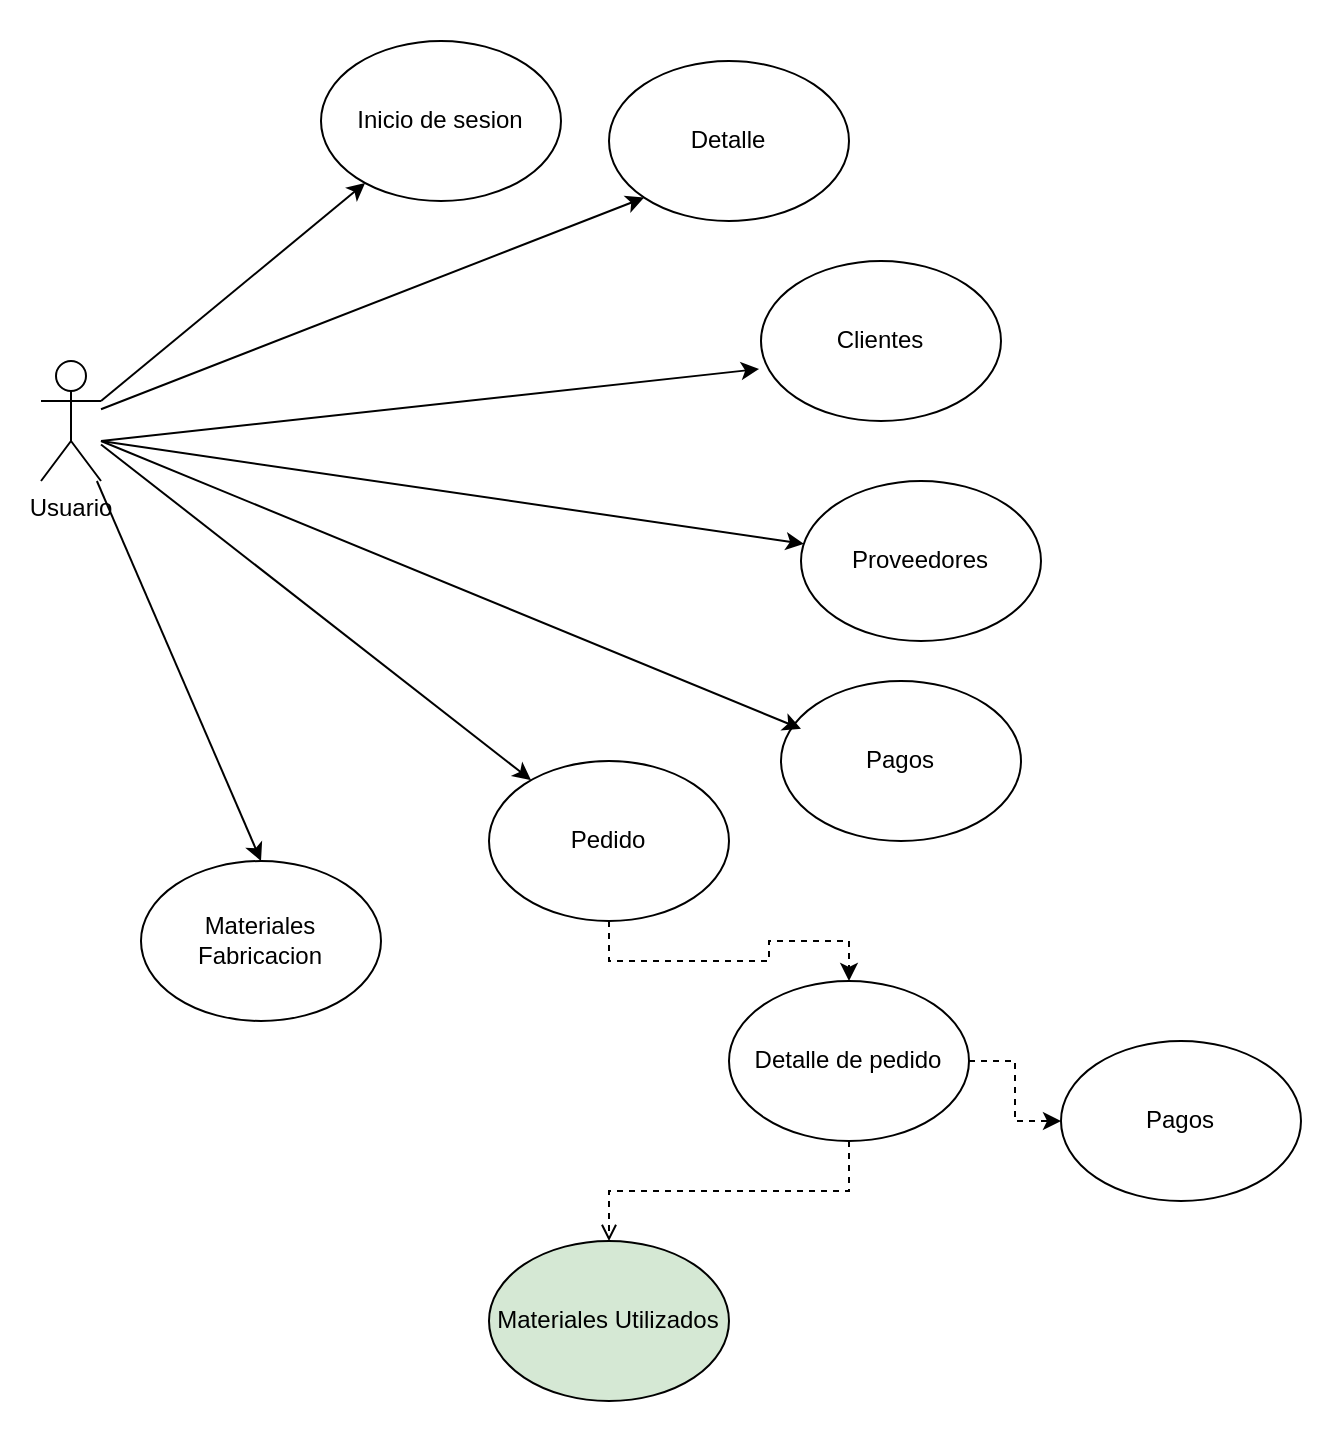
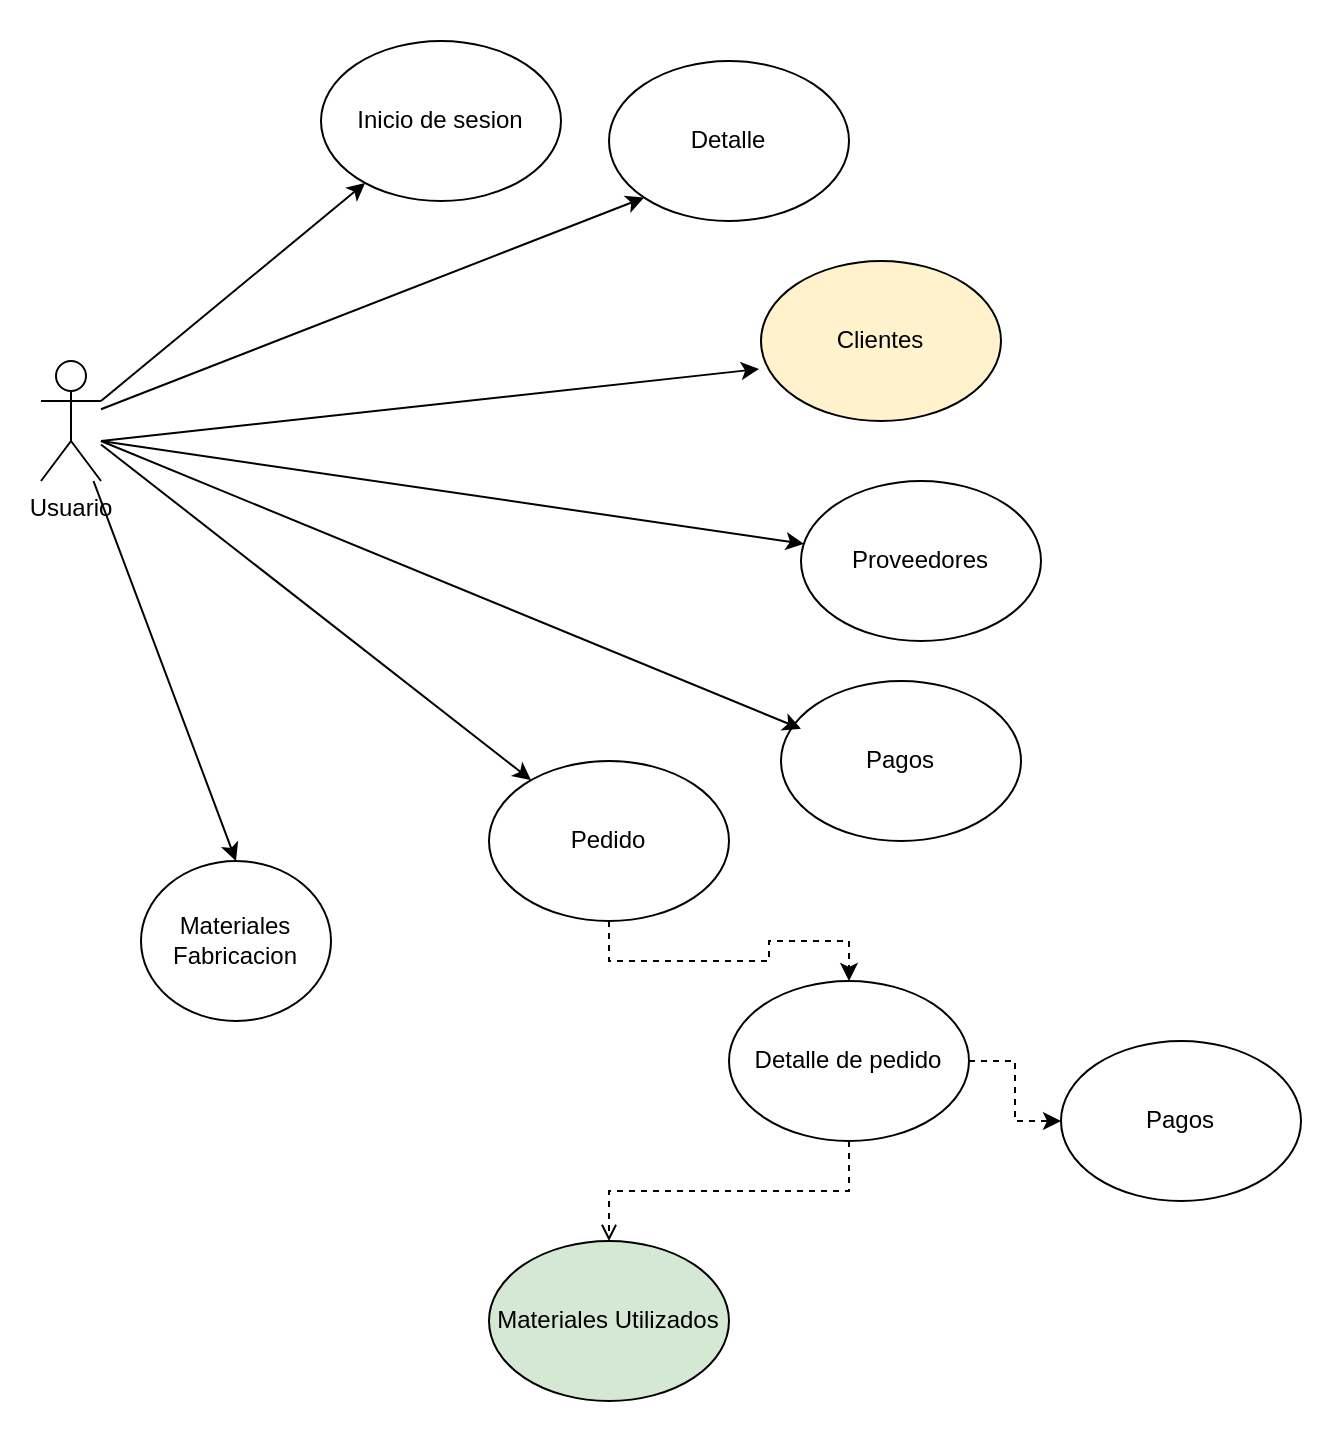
node "Clientes": fillcolor #ffffff -> #fff2cc
node "Materiales Fabricacion": size 240x160 -> 190x160
